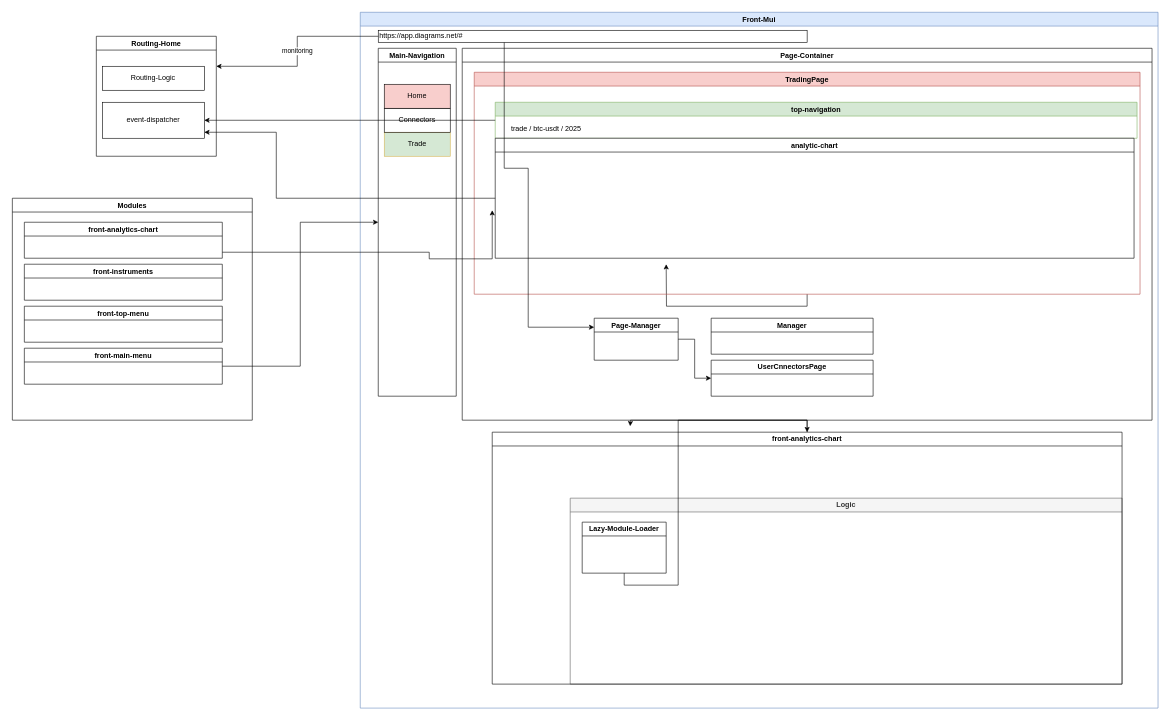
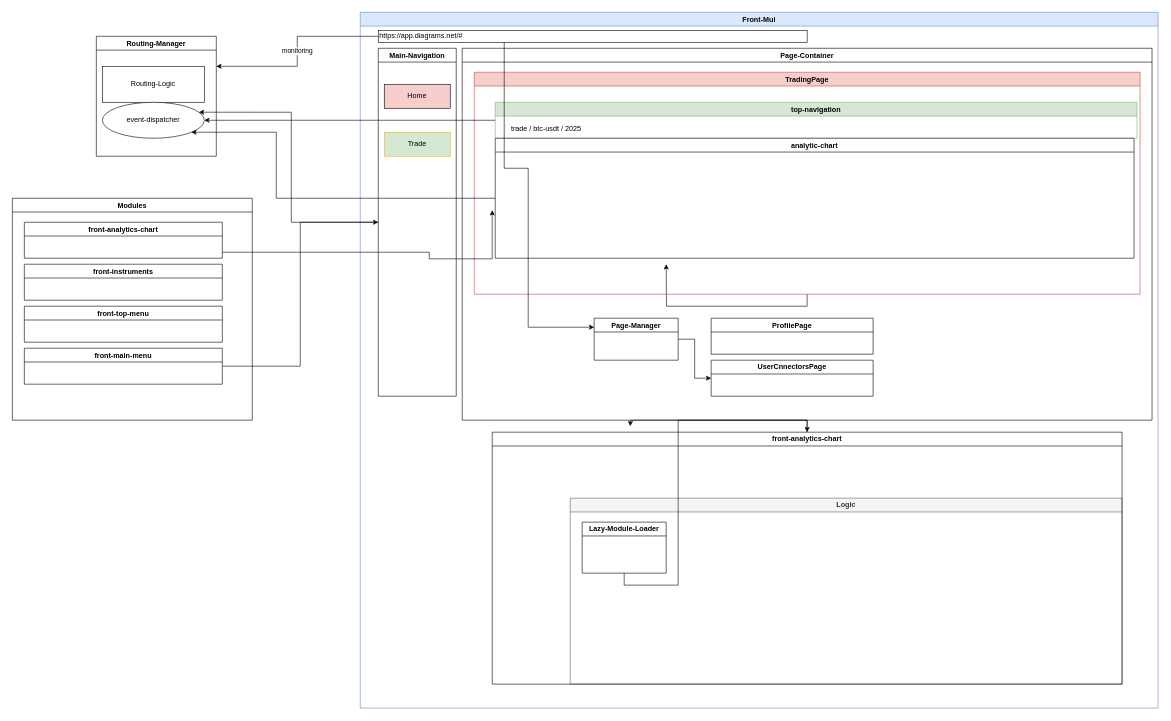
node "Routing-Home": label "Routing-Home" -> "Routing-Manager"
node "Routing-Logic": size 102x24 -> 102x36
node "event-dispatcher": shape rectangle -> ellipse
node "Connectors": removed
edge "Main-Navigation" -> "event-dispatcher": added
node "Manager": label "Manager" -> "ProfilePage"
